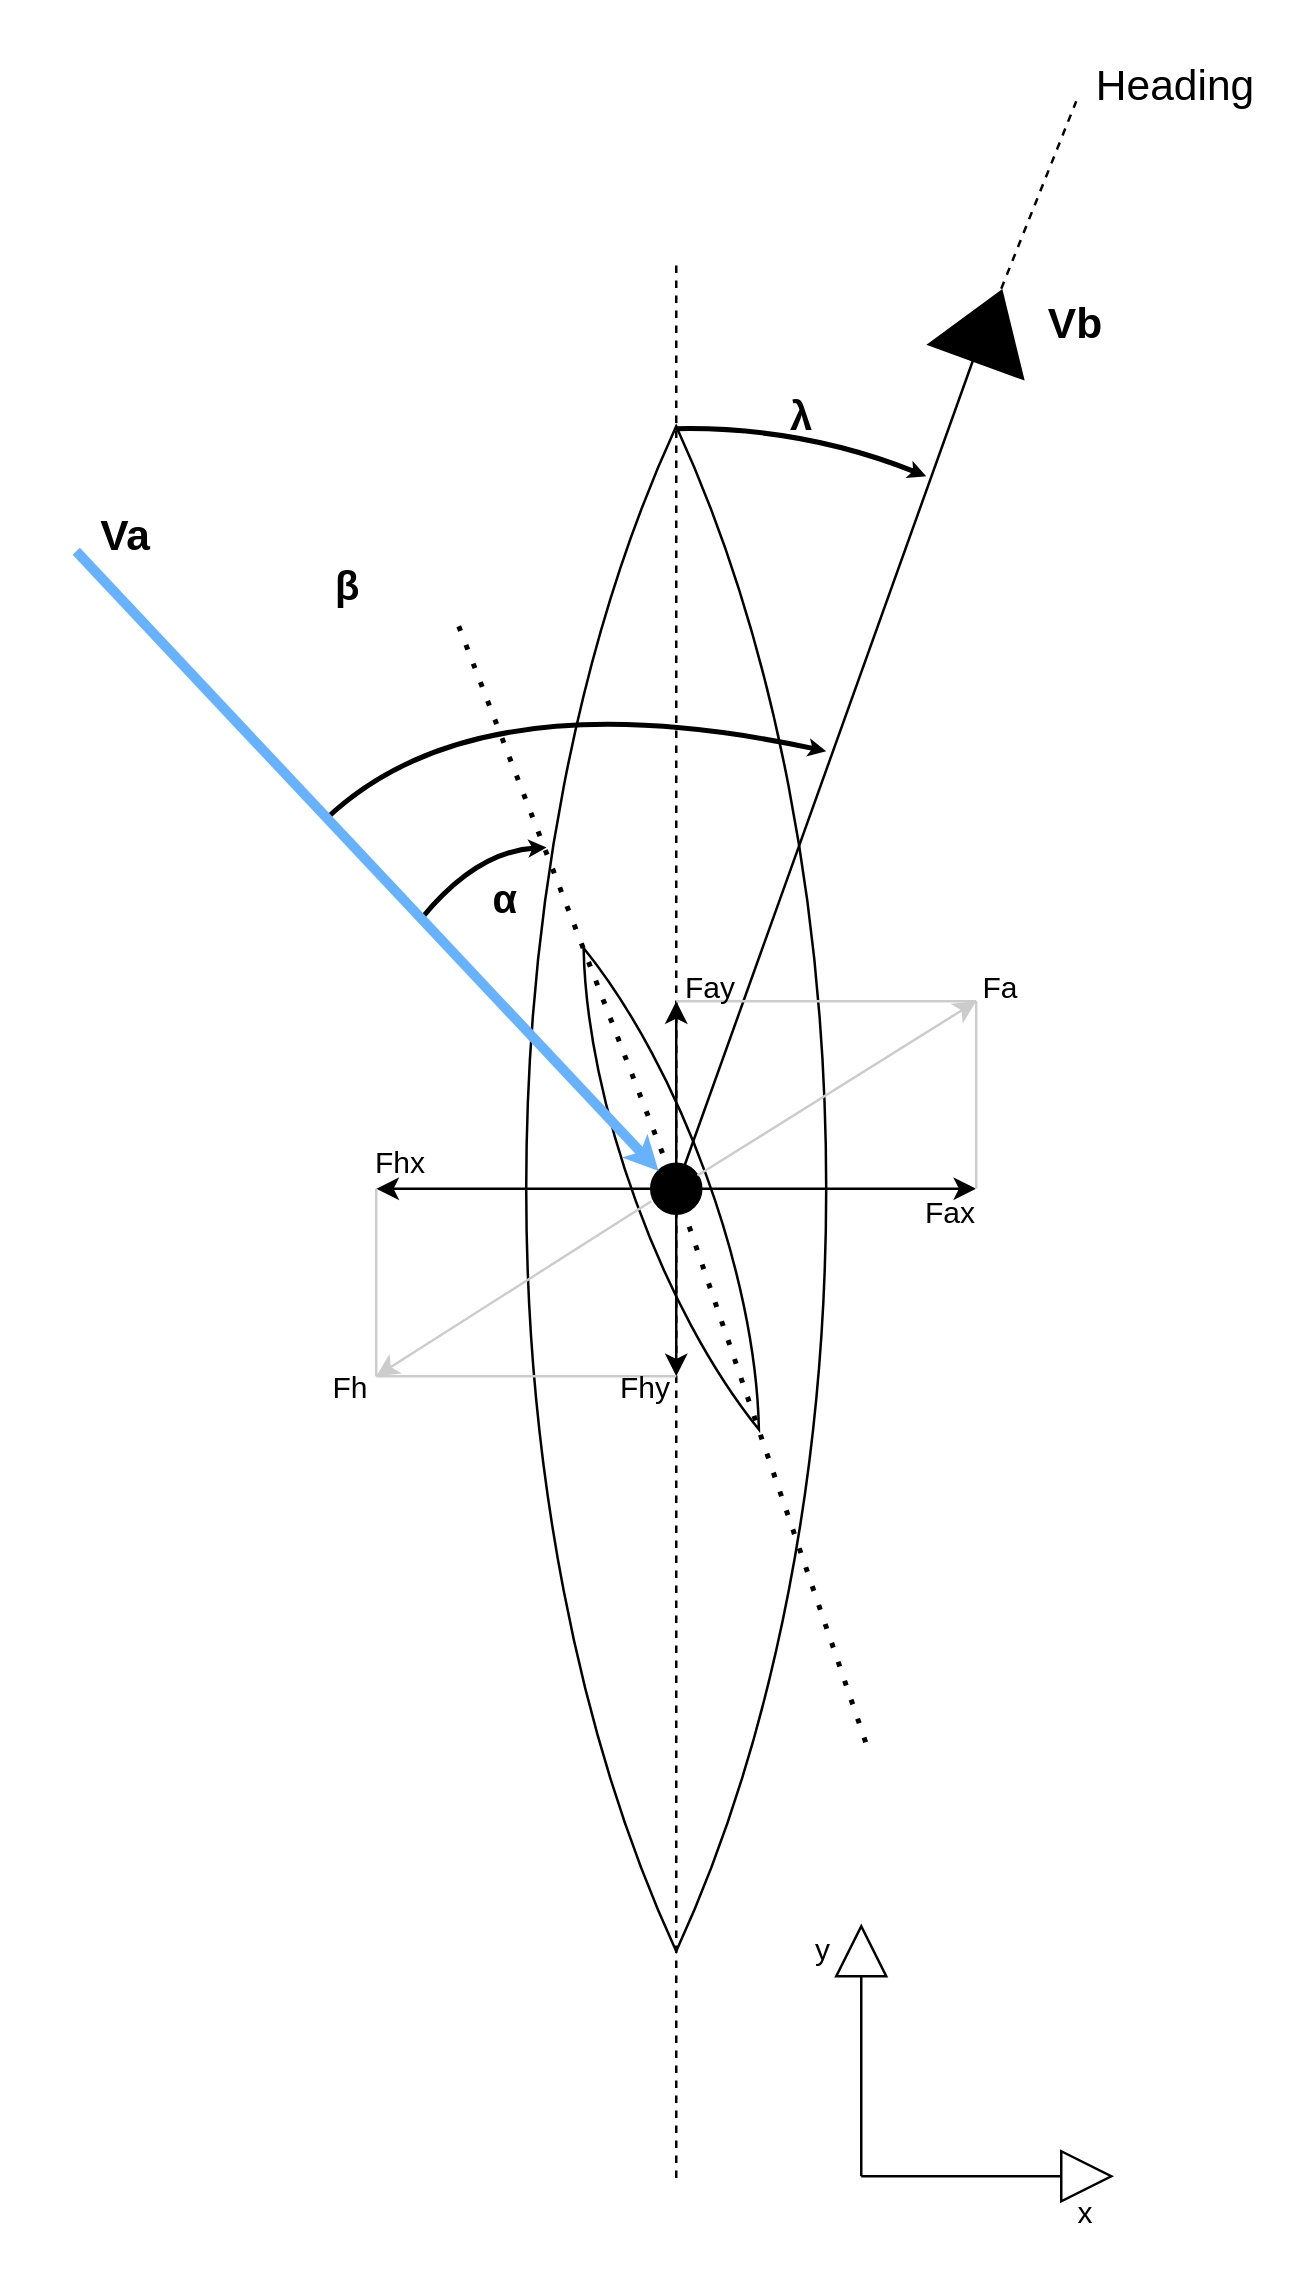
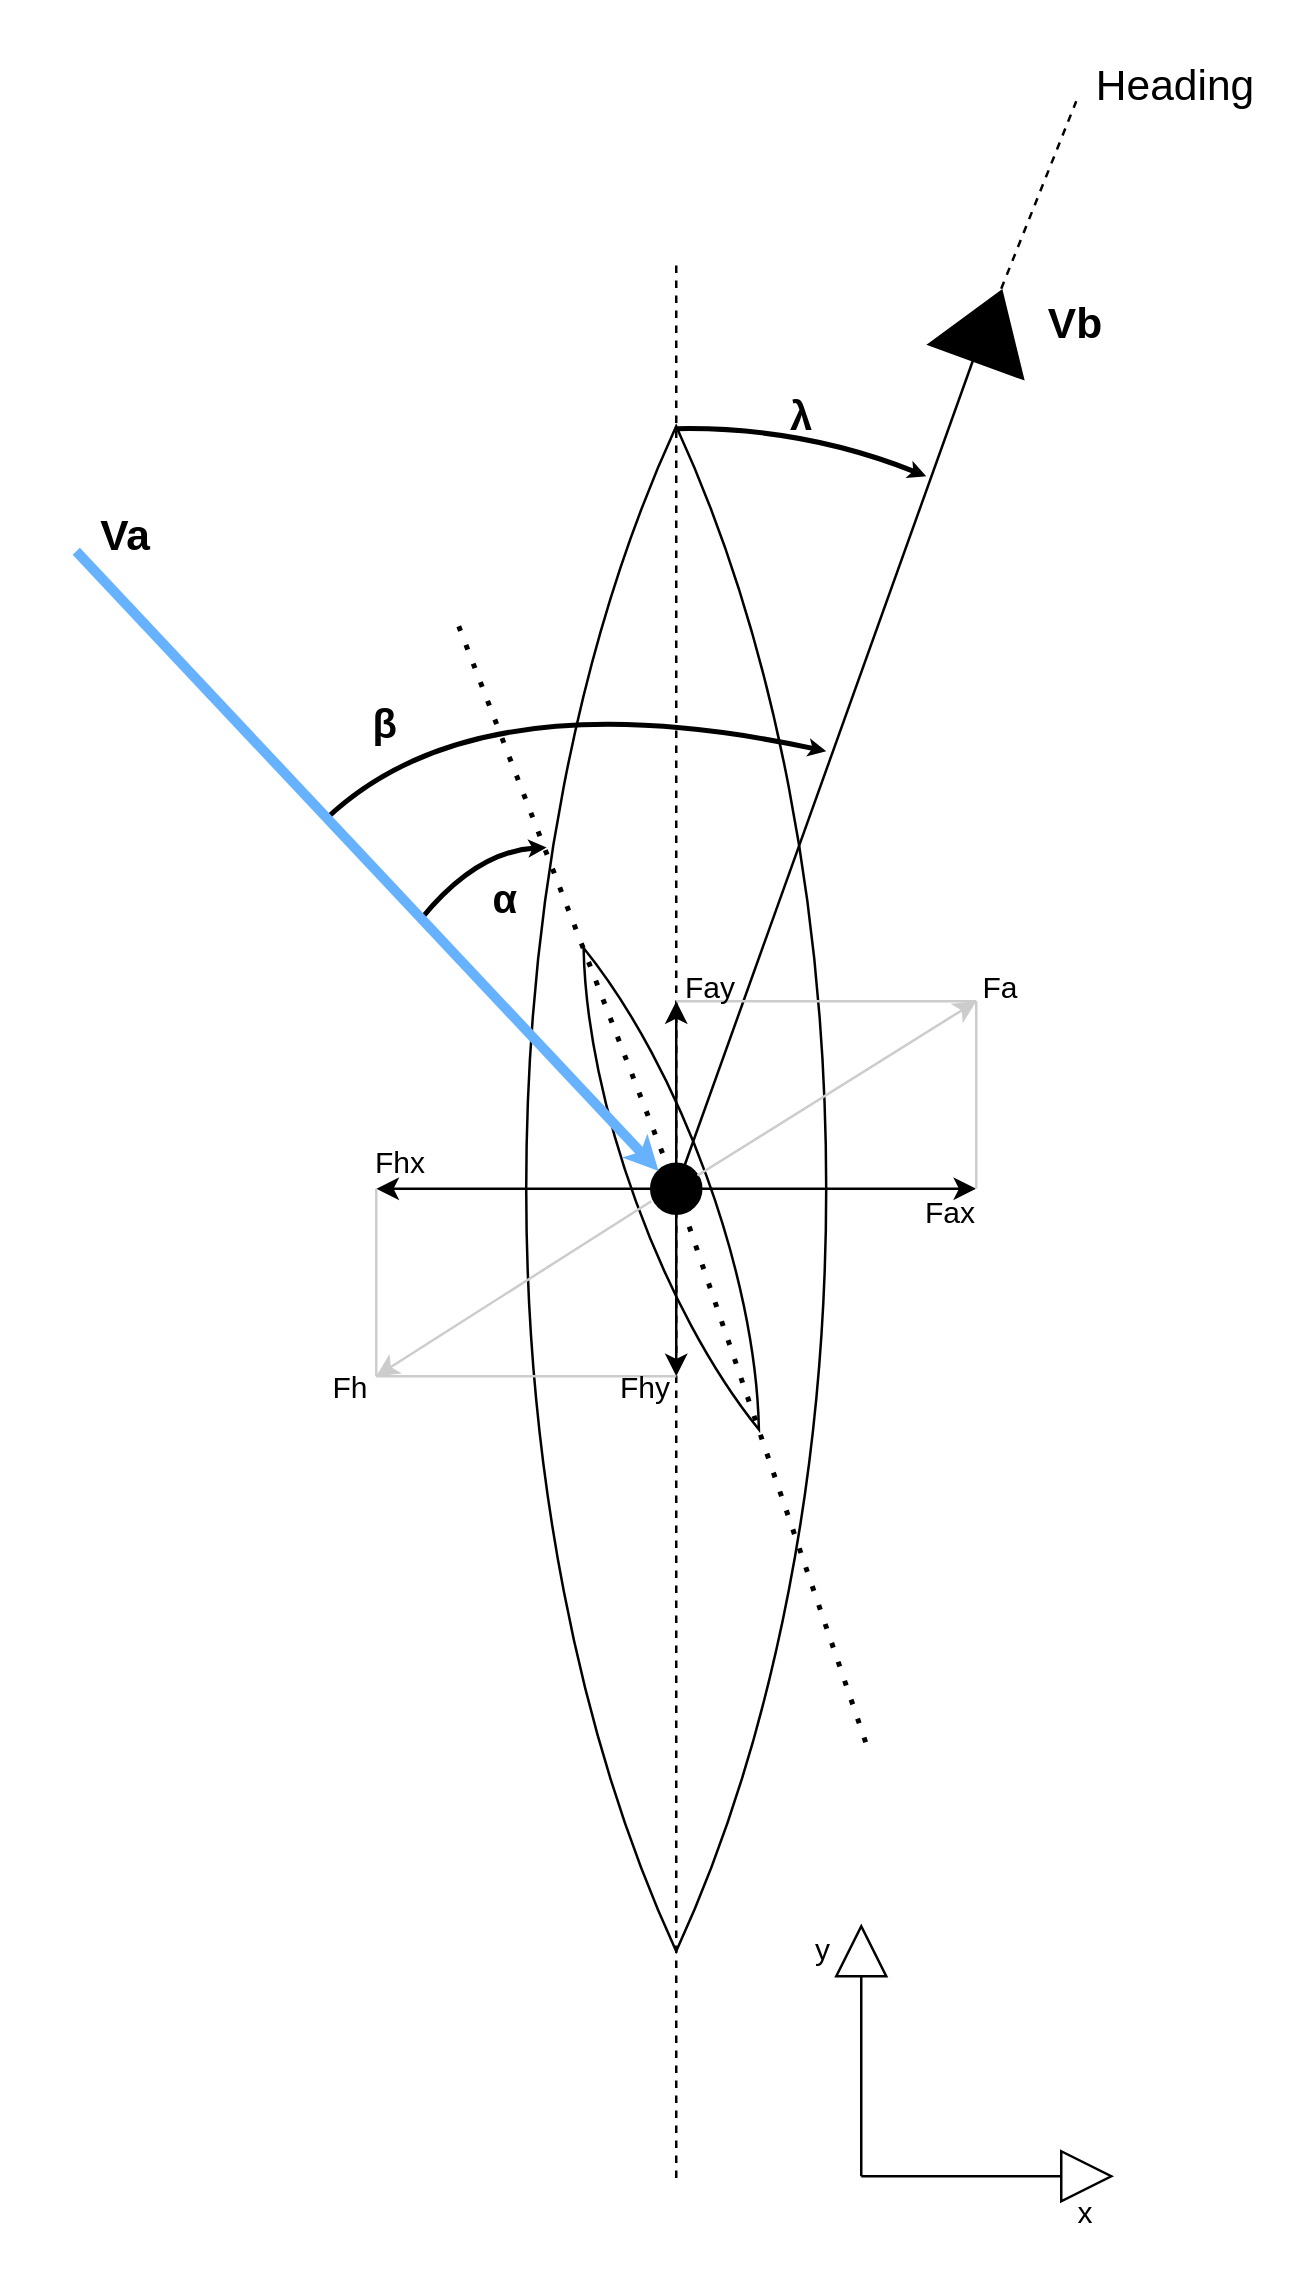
node "β": moved (376, 589) -> (414, 726)
